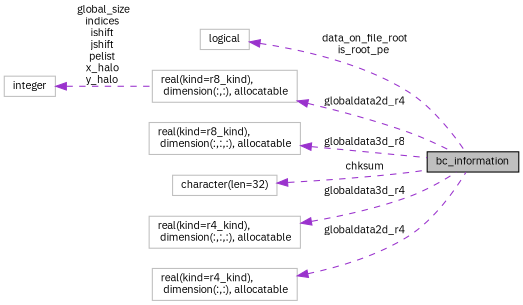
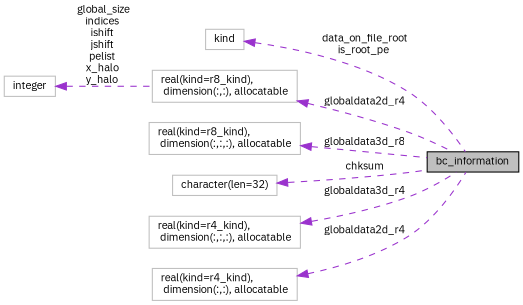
node "logical": label "logical" -> "kind"
